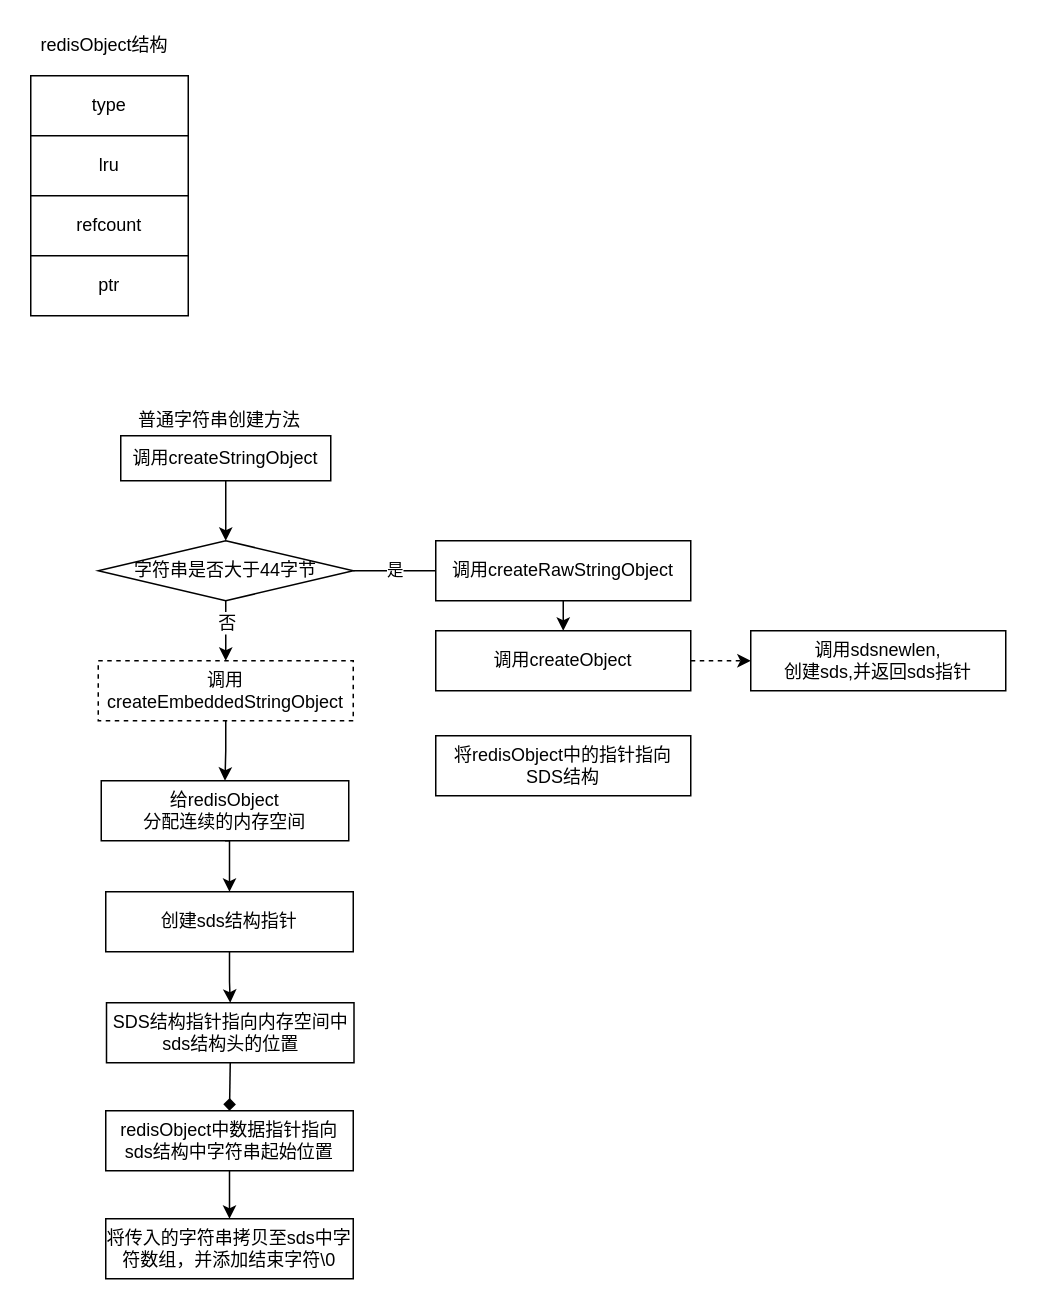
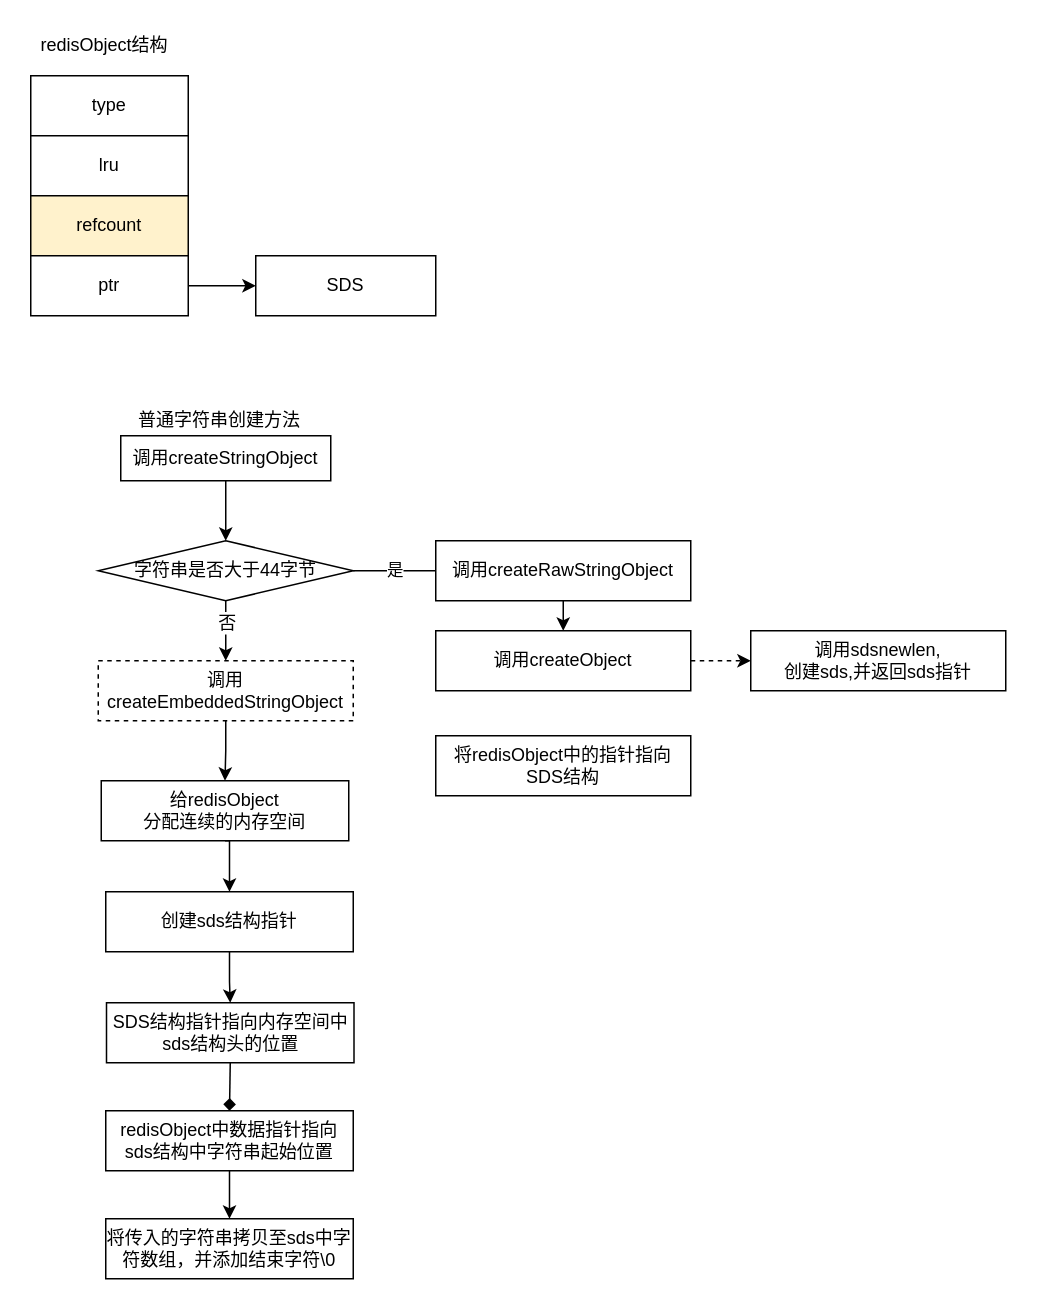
node "refcount": fillcolor #ffffff -> #fff2cc
edge "ptr" -> "SDS": added
node "SDS": added
